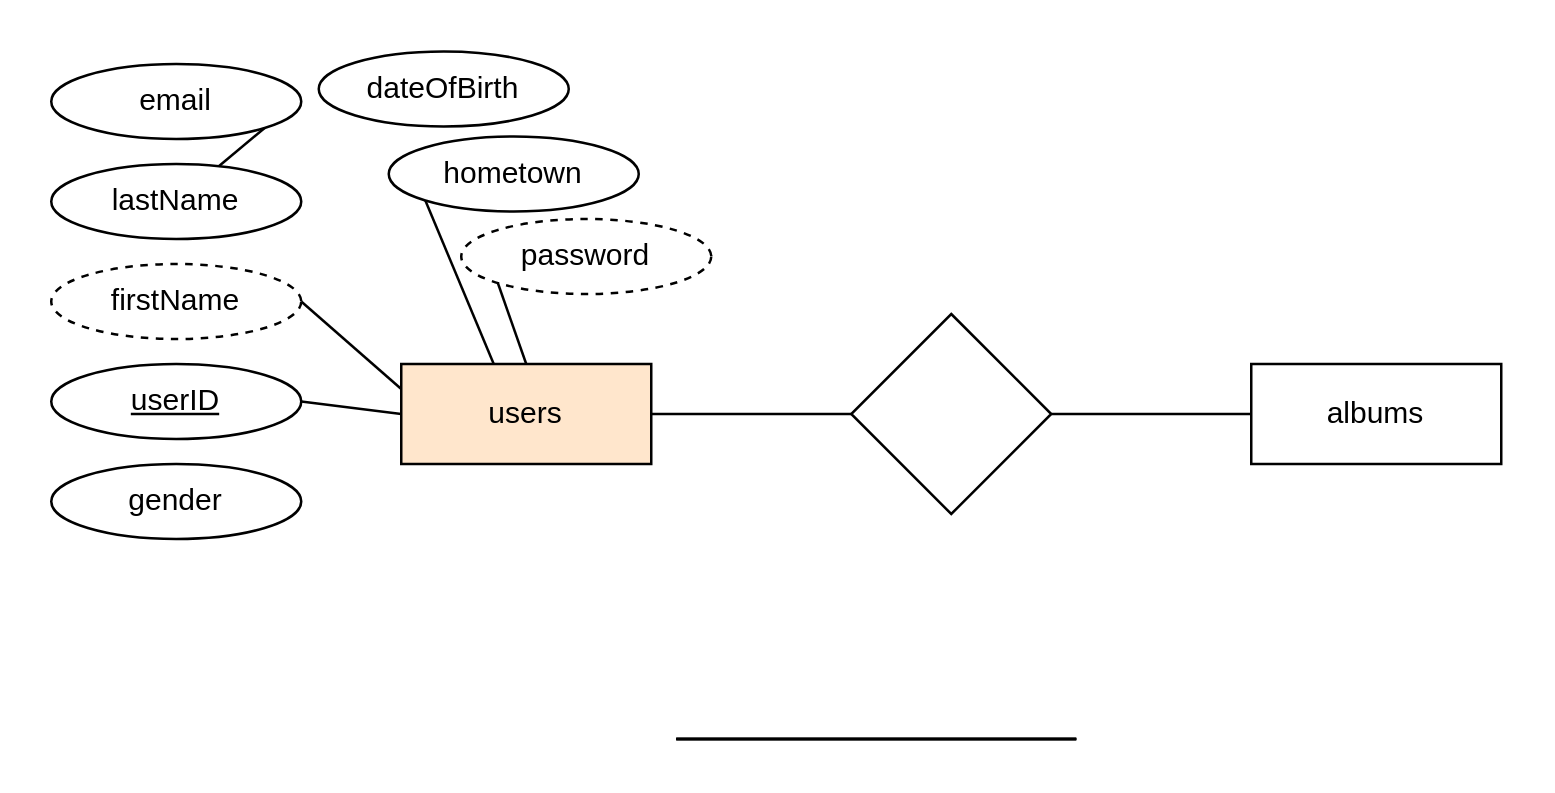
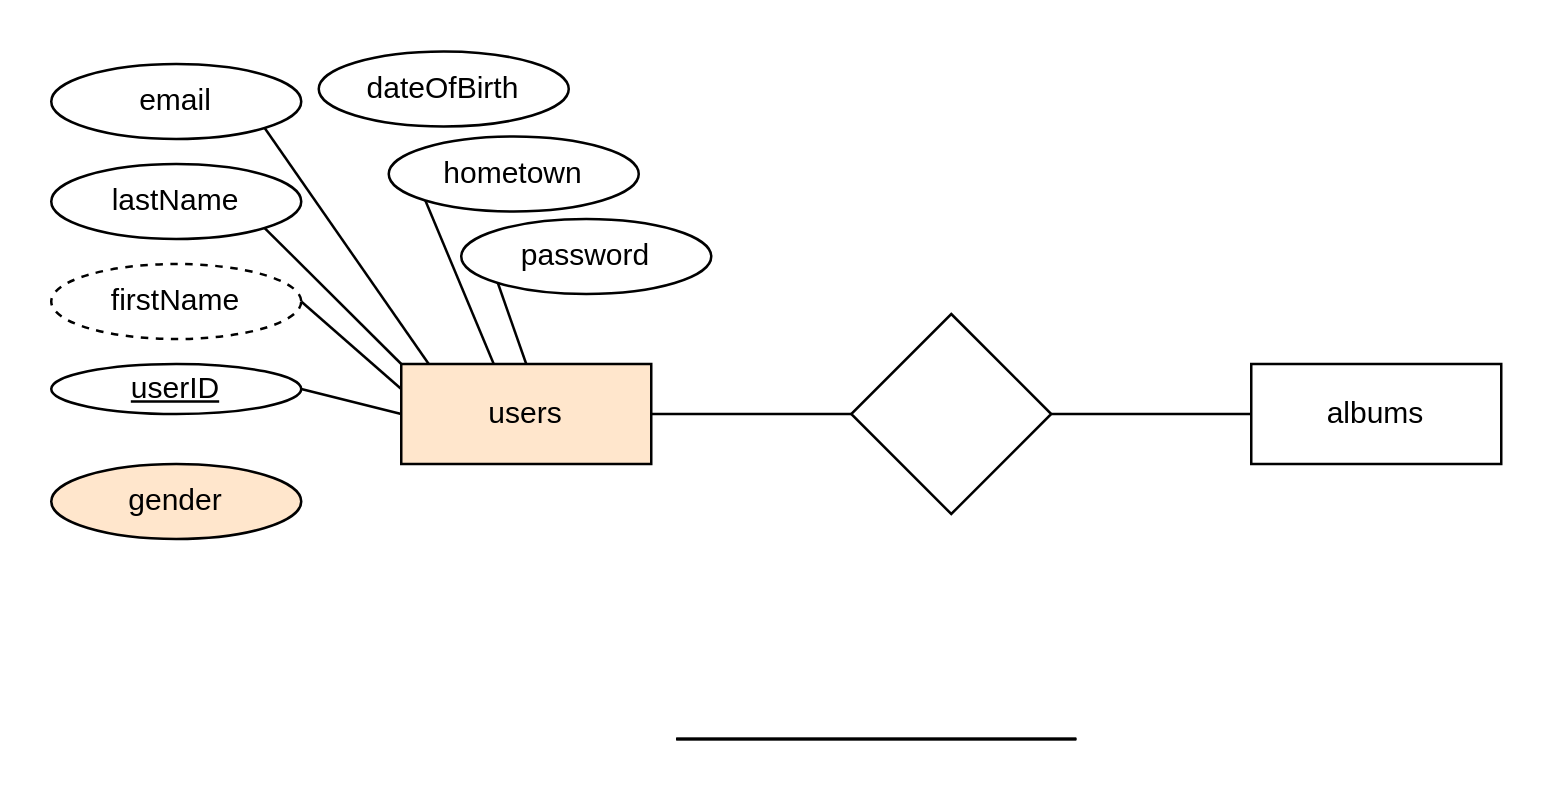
edge "email" -- "lastName": now "email" -- "users"
node "password": style dashed -> solid
edge "lastName" -- "users": added
node "userID": size 250x75 -> 250x50
node "gender": fillcolor #ffffff -> #ffe6cc
